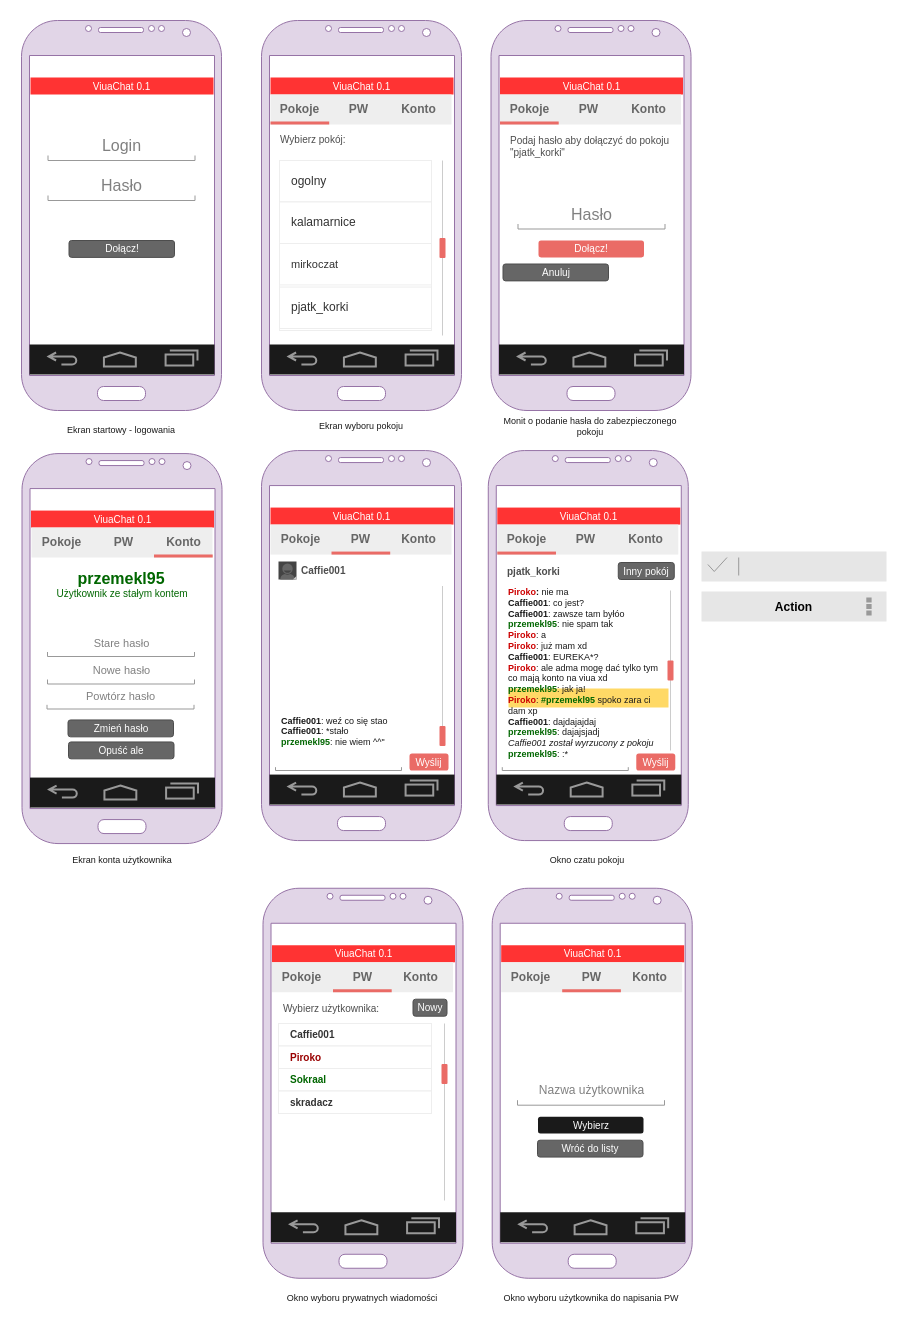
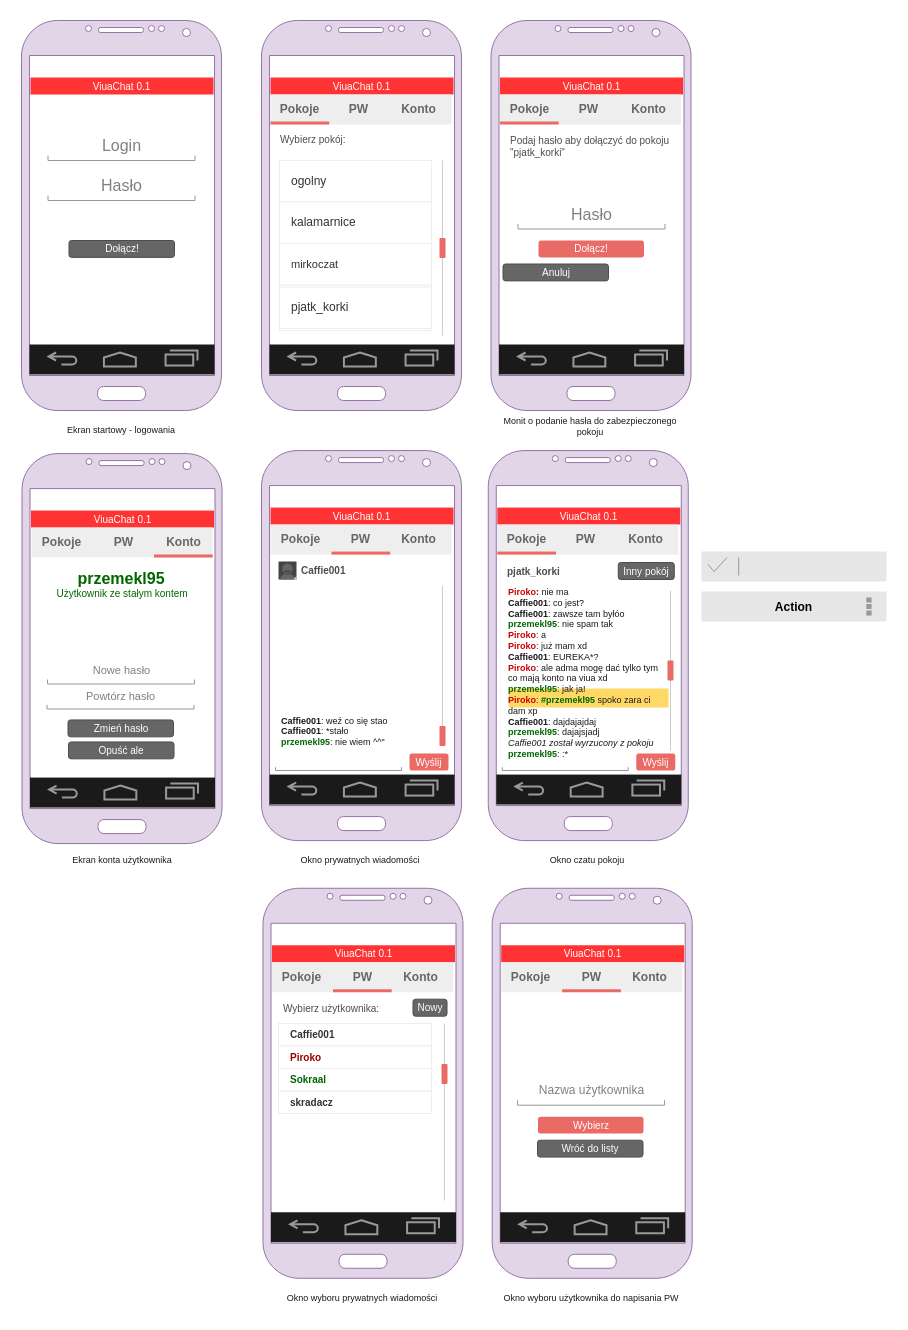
node "Ekran wyboru pokoju": removed
node "Stare hasło": removed
node "Okno prywatnych wiadomości": added
node "Wybierz": fillcolor #1a1a1a -> #ea6b66
